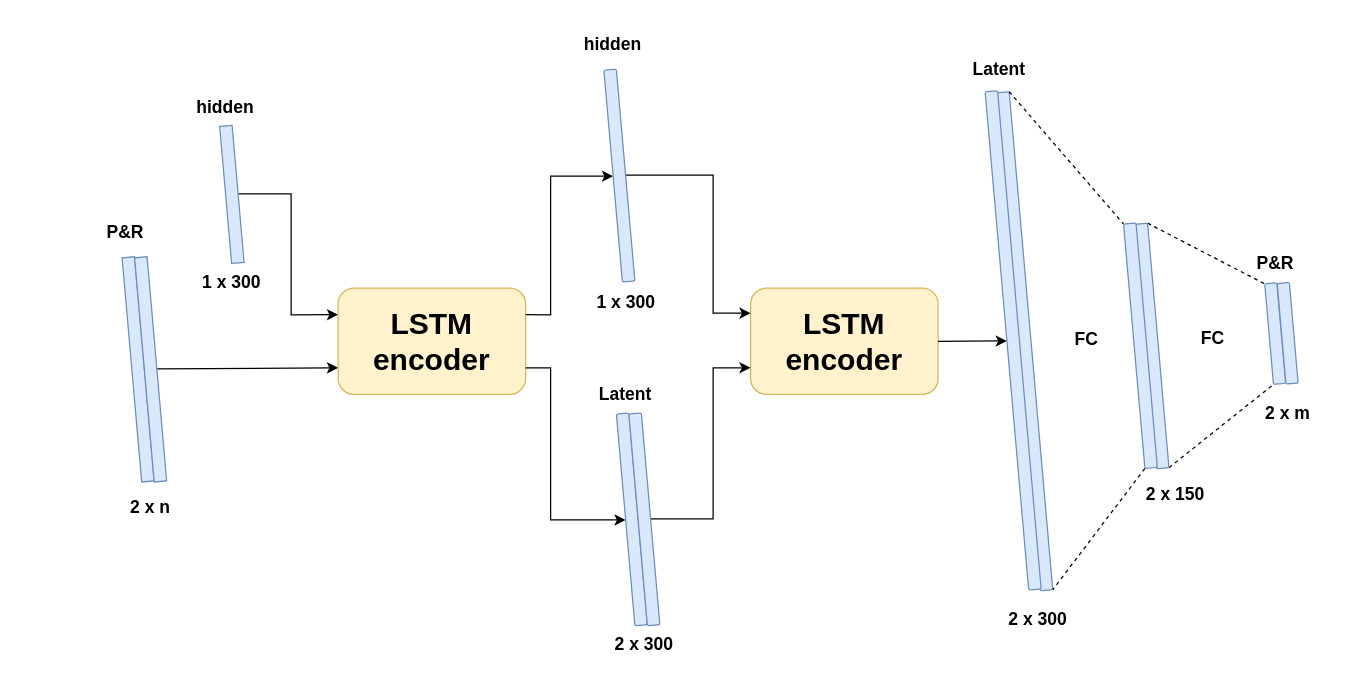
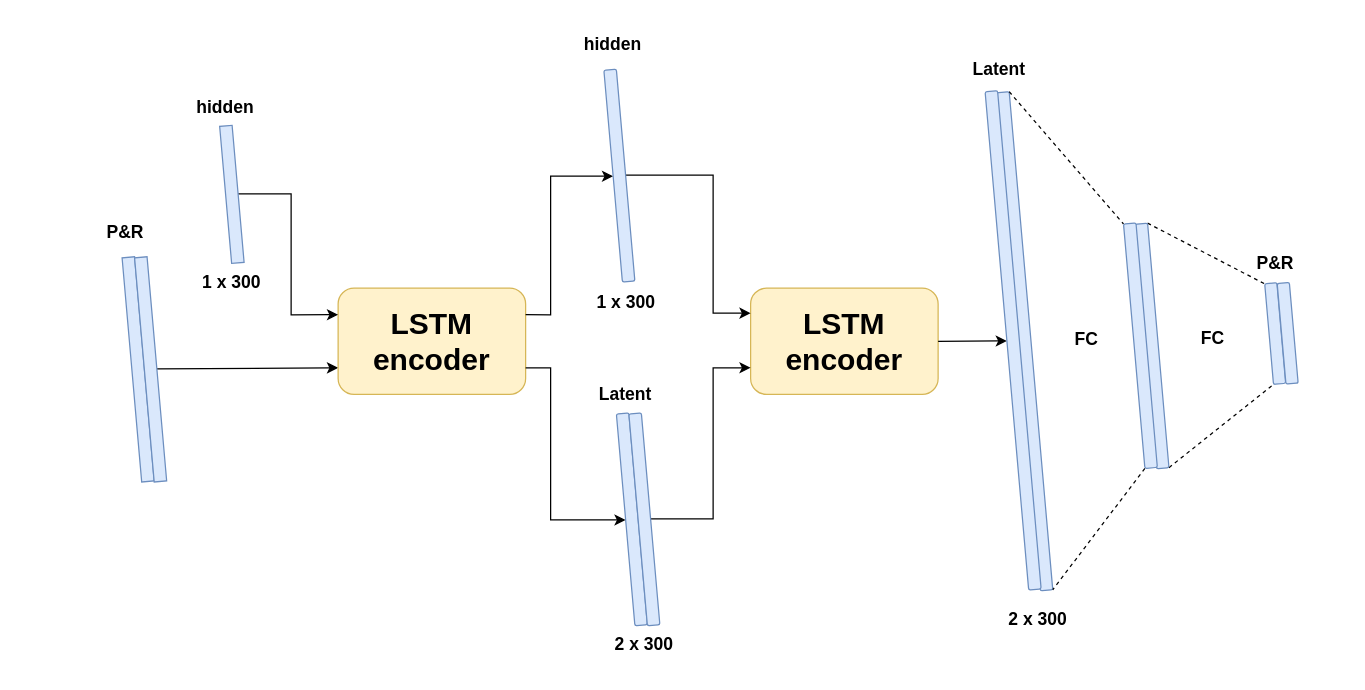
node "2 x m": removed
node "2 x 150": removed
node "2 x n": removed
